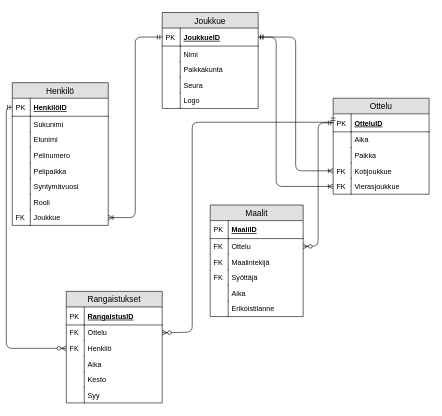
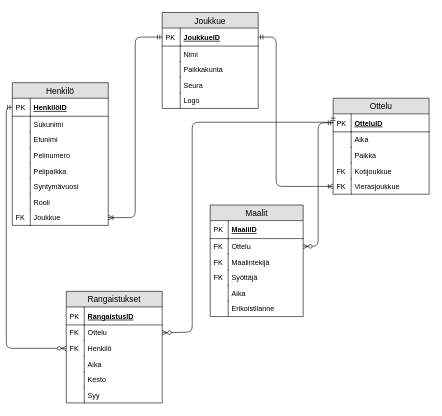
edge "JoukkueID" -- "Kotijoukkue": removed
